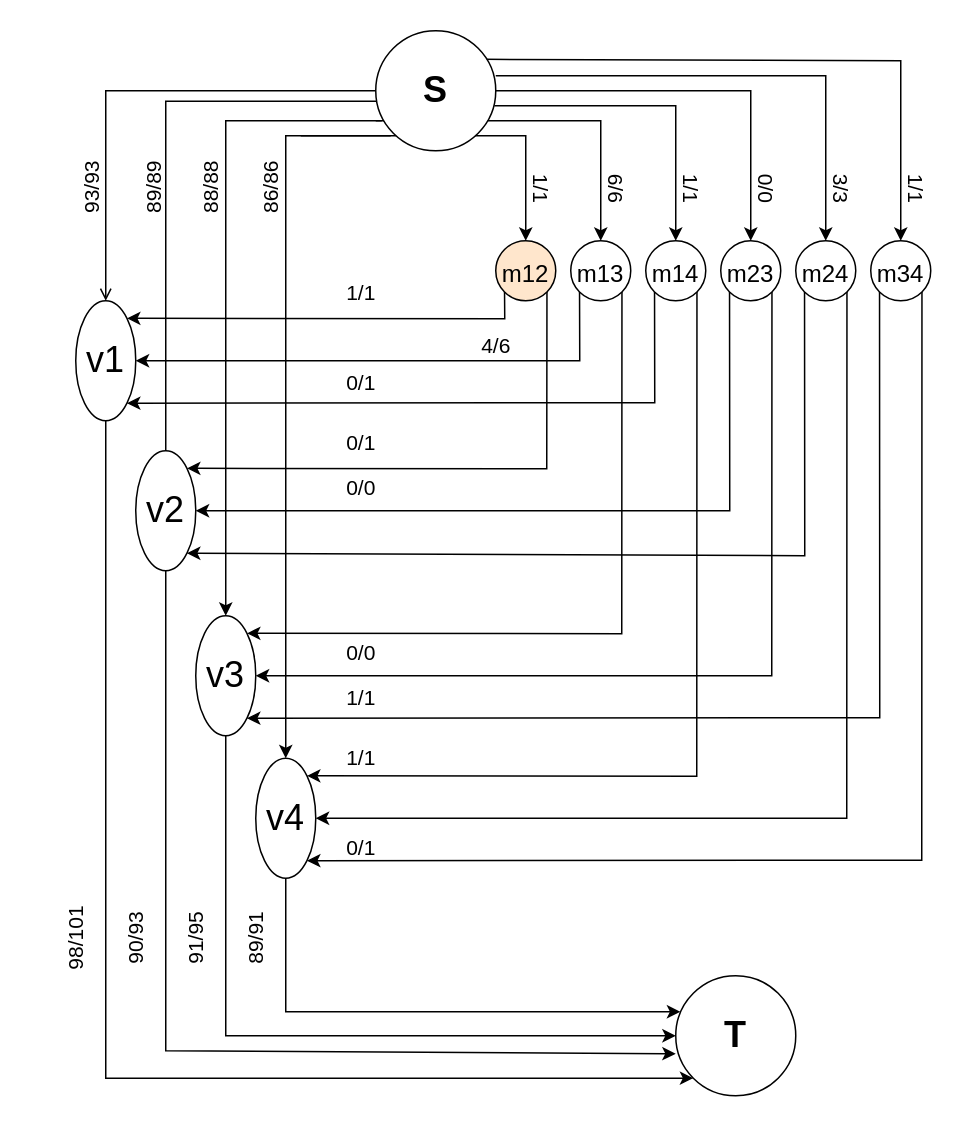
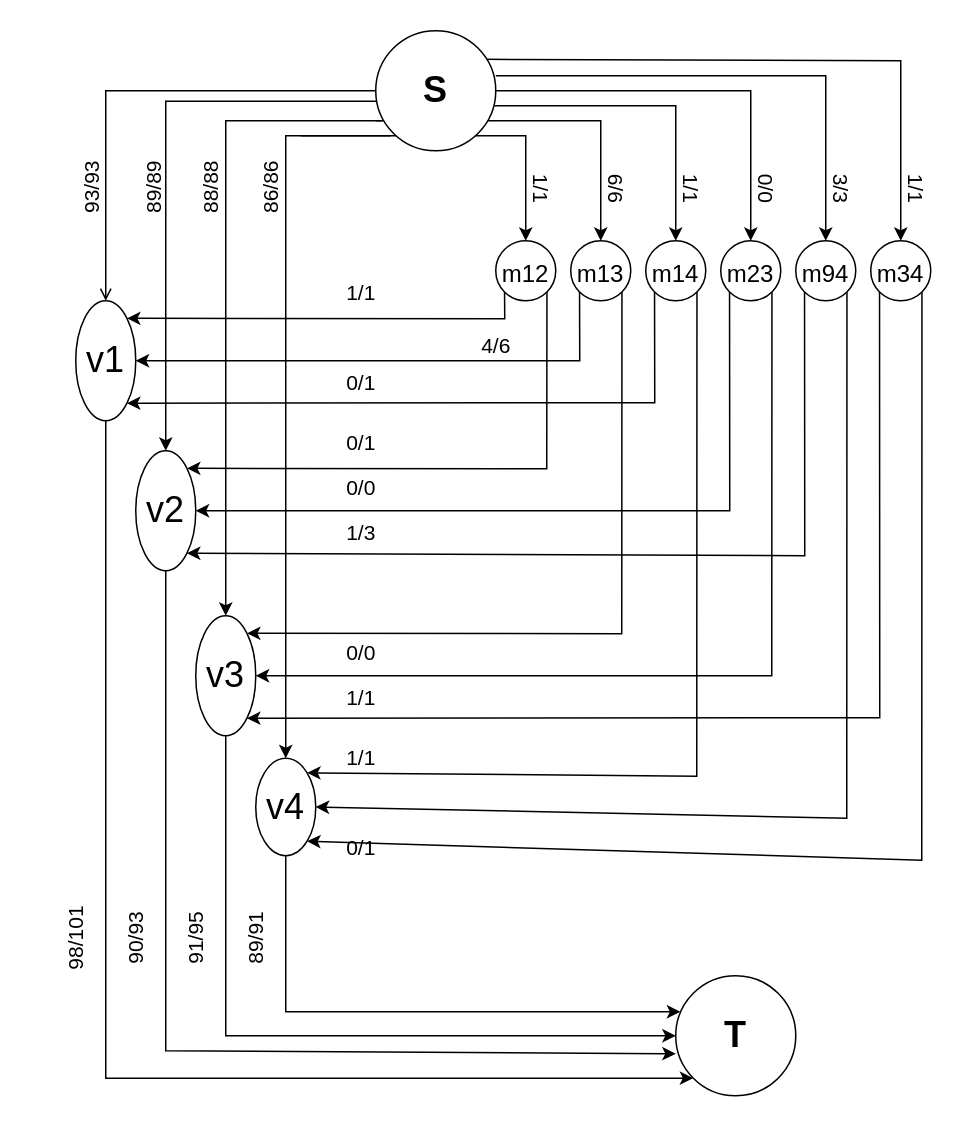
node "m12": fillcolor #ffe6cc -> #ffffff
node "m24": label "m24" -> "m94"
edge "S" -- "v2": arrowhead none -> classic
node "1/3": added
node "v4": size 60x120 -> 60x98
